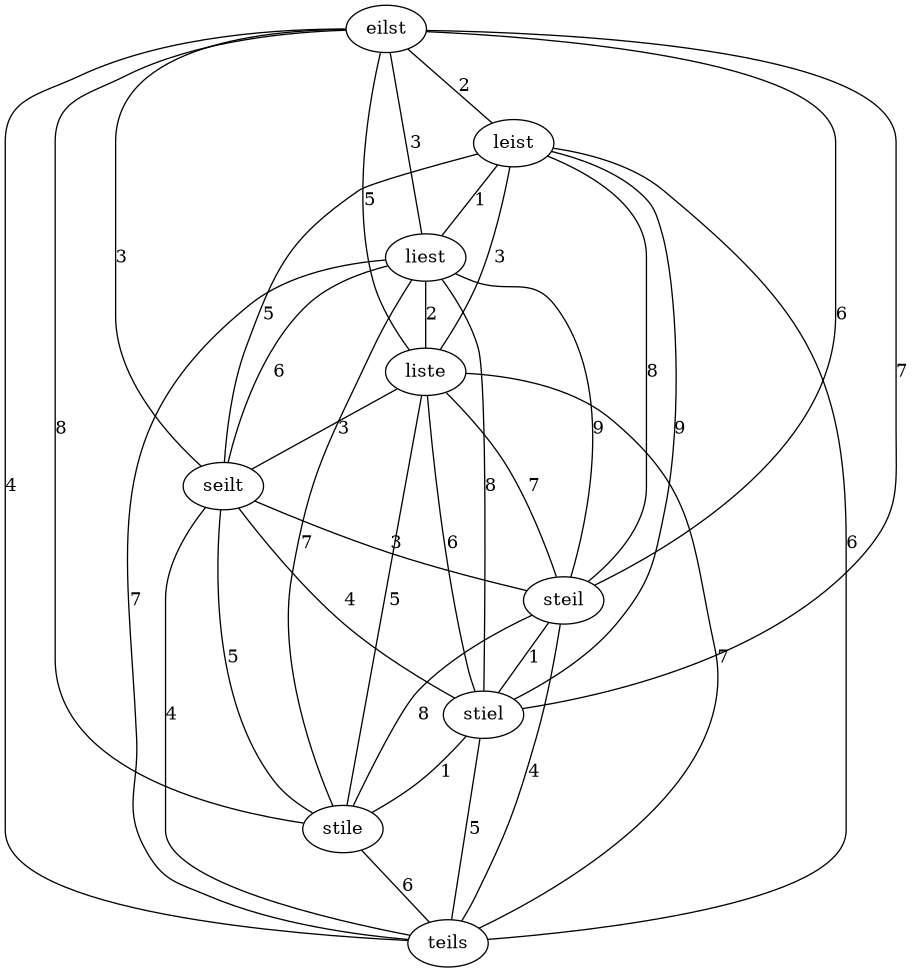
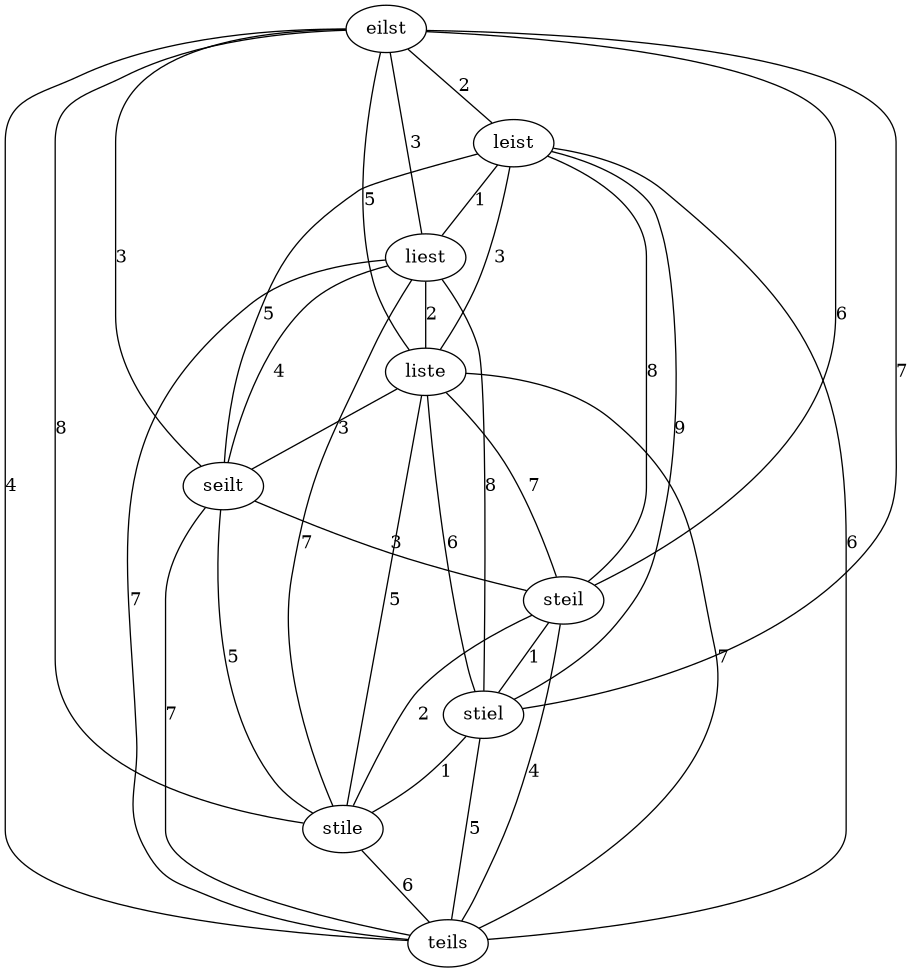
edge "liest" -- "seilt": label "6" -> "4"
edge "liest" -- "steil": removed, label "9"
edge "seilt" -- "stiel": removed, label "4"
edge "seilt" -- "teils": label "4" -> "7"
edge "steil" -- "stile": label "8" -> "2"
